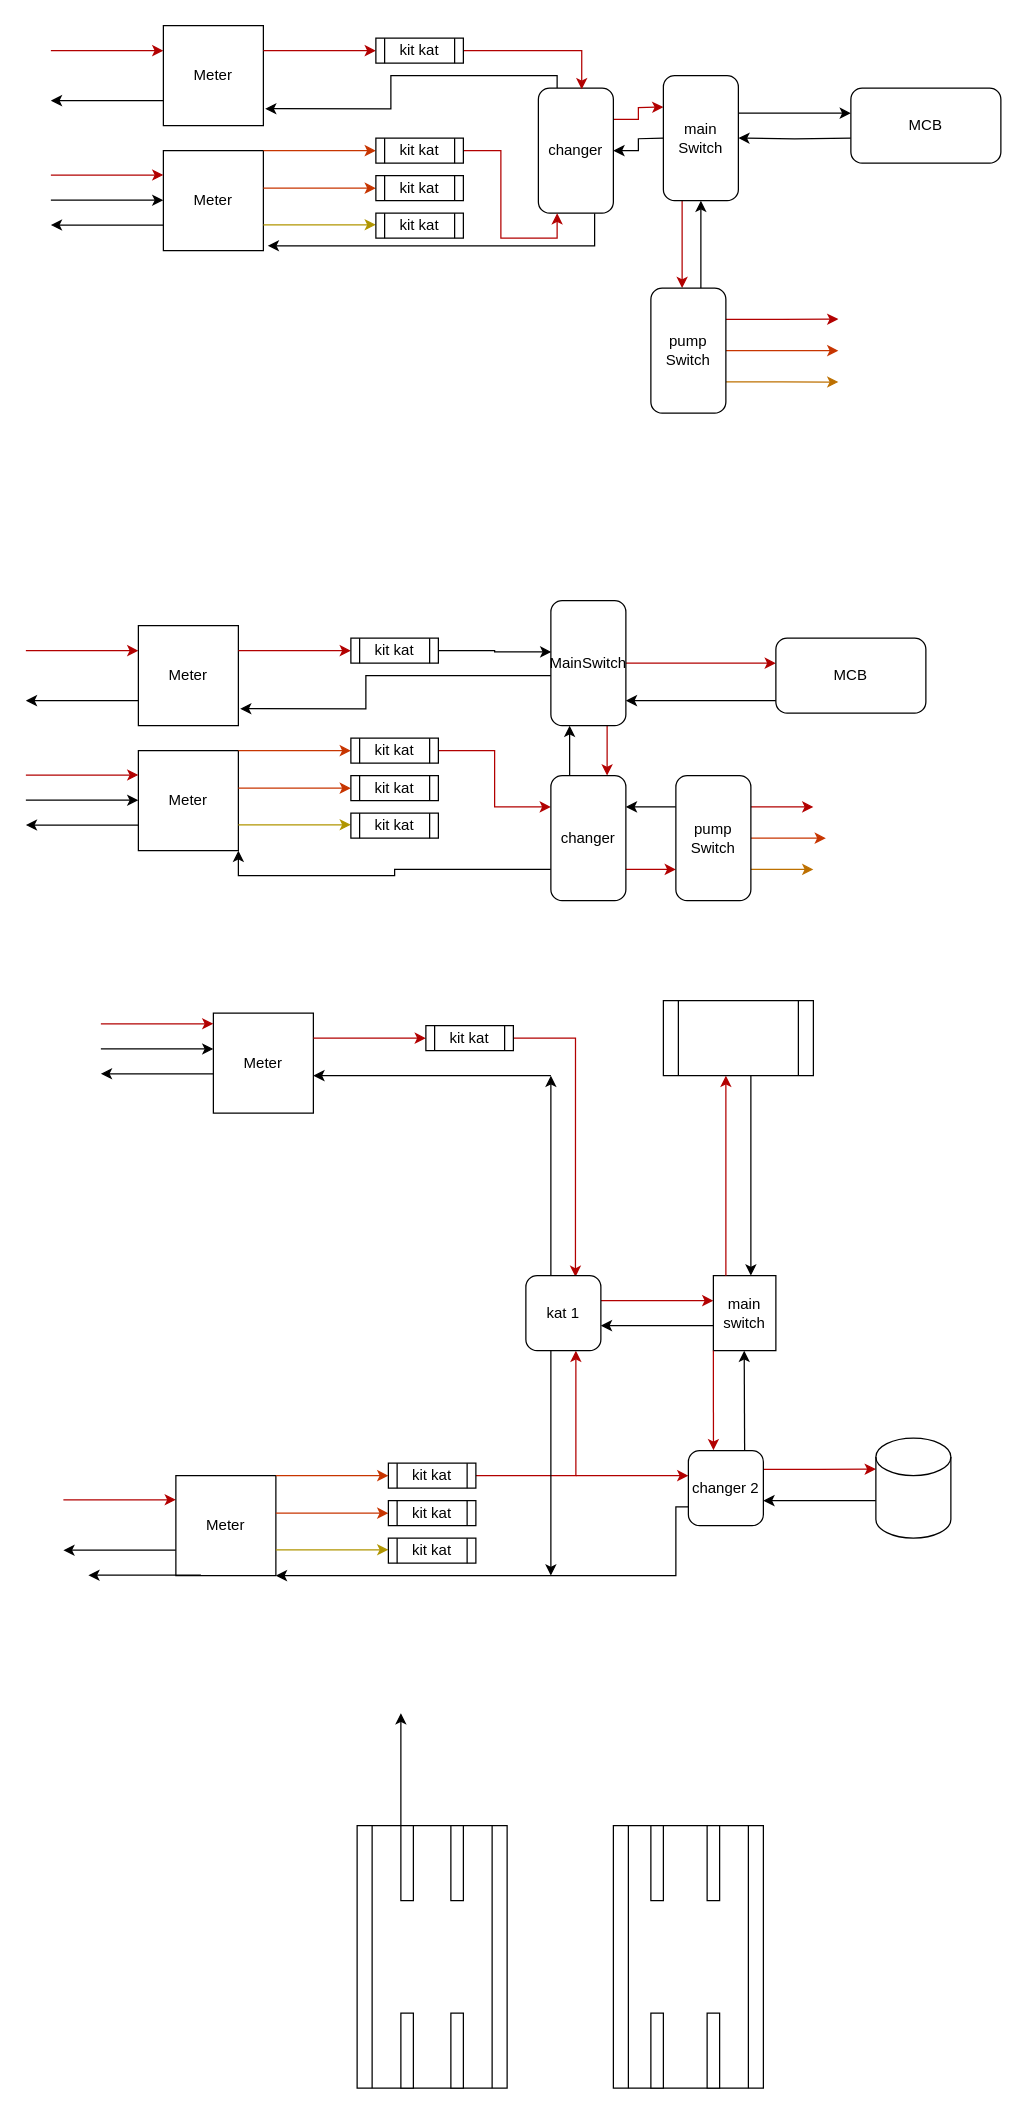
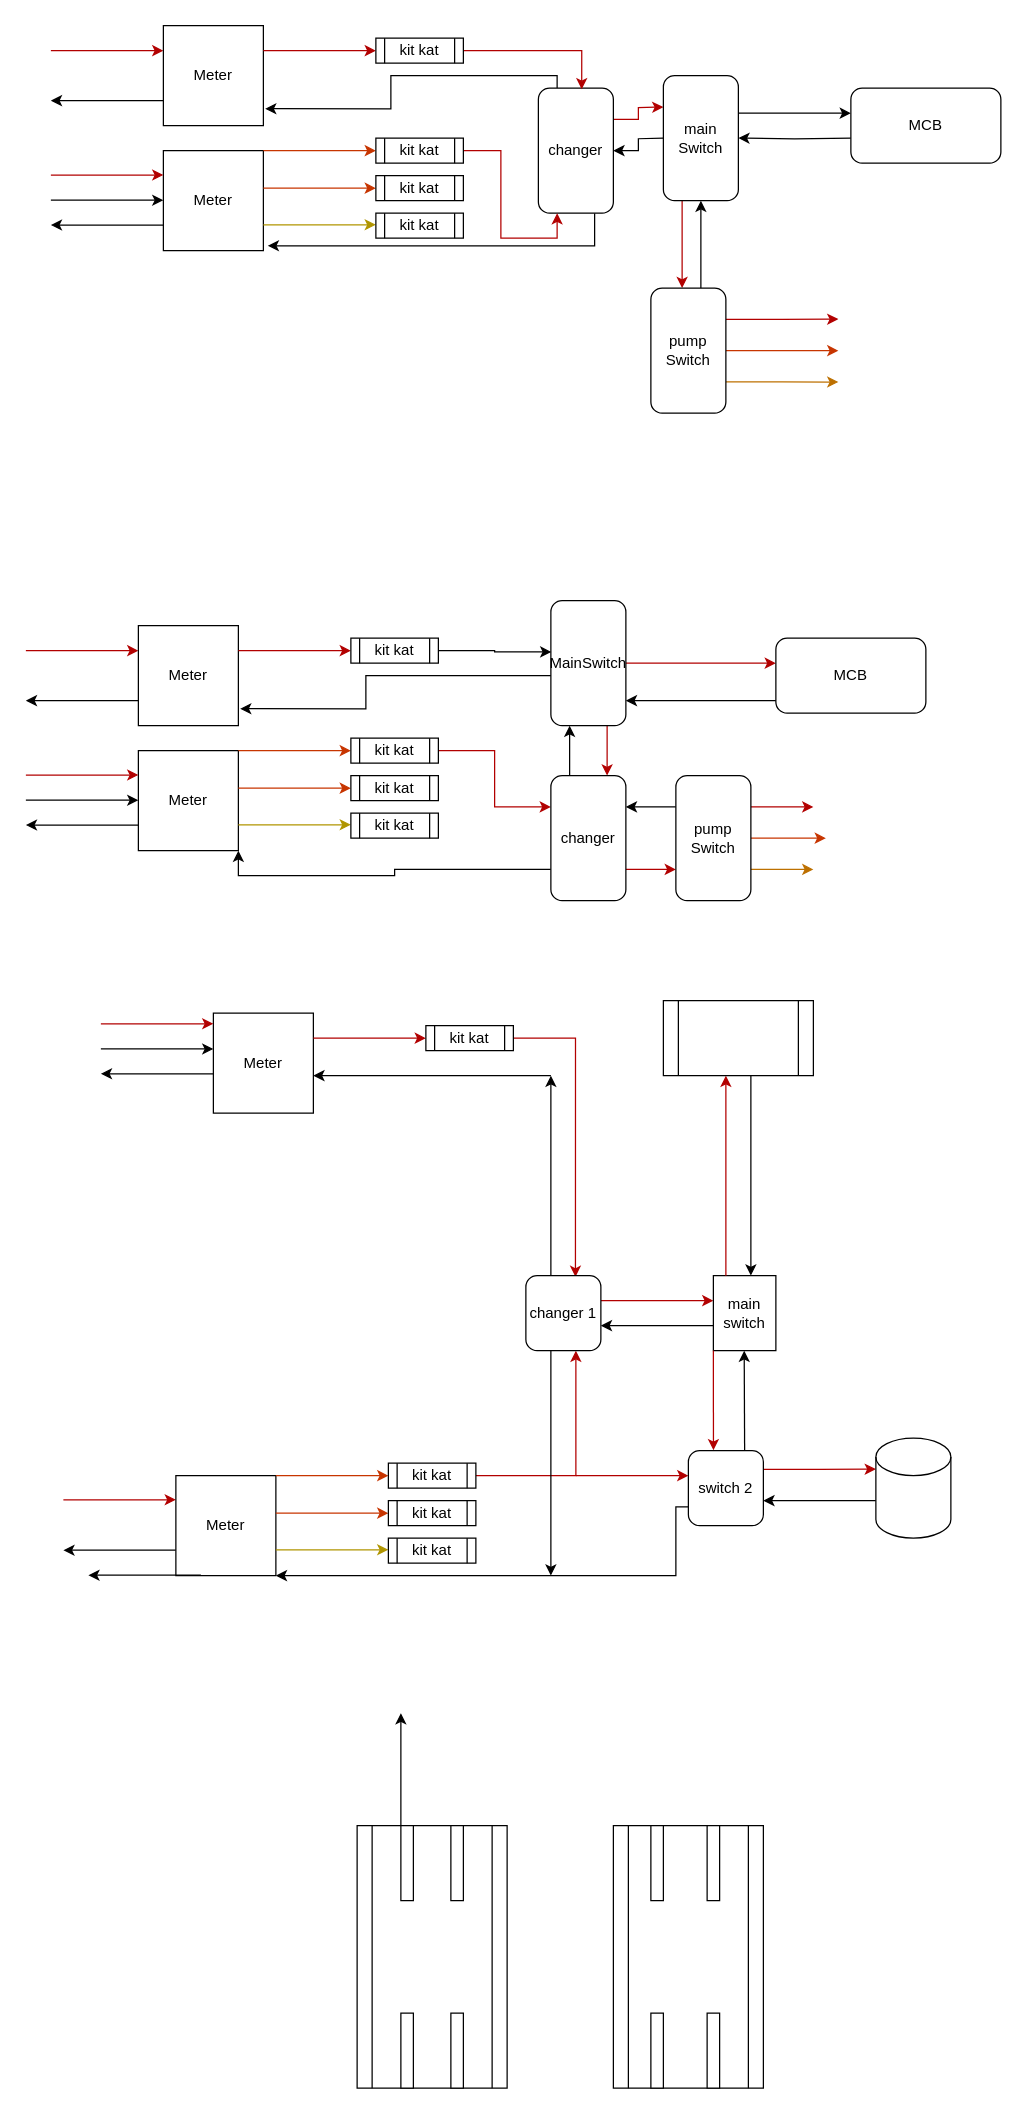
node "kat 1": label "kat 1" -> "changer 1"
node "changer 2": label "changer 2" -> "switch 2"
